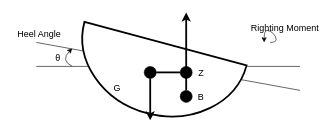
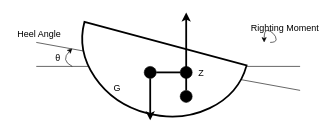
node "B": removed
